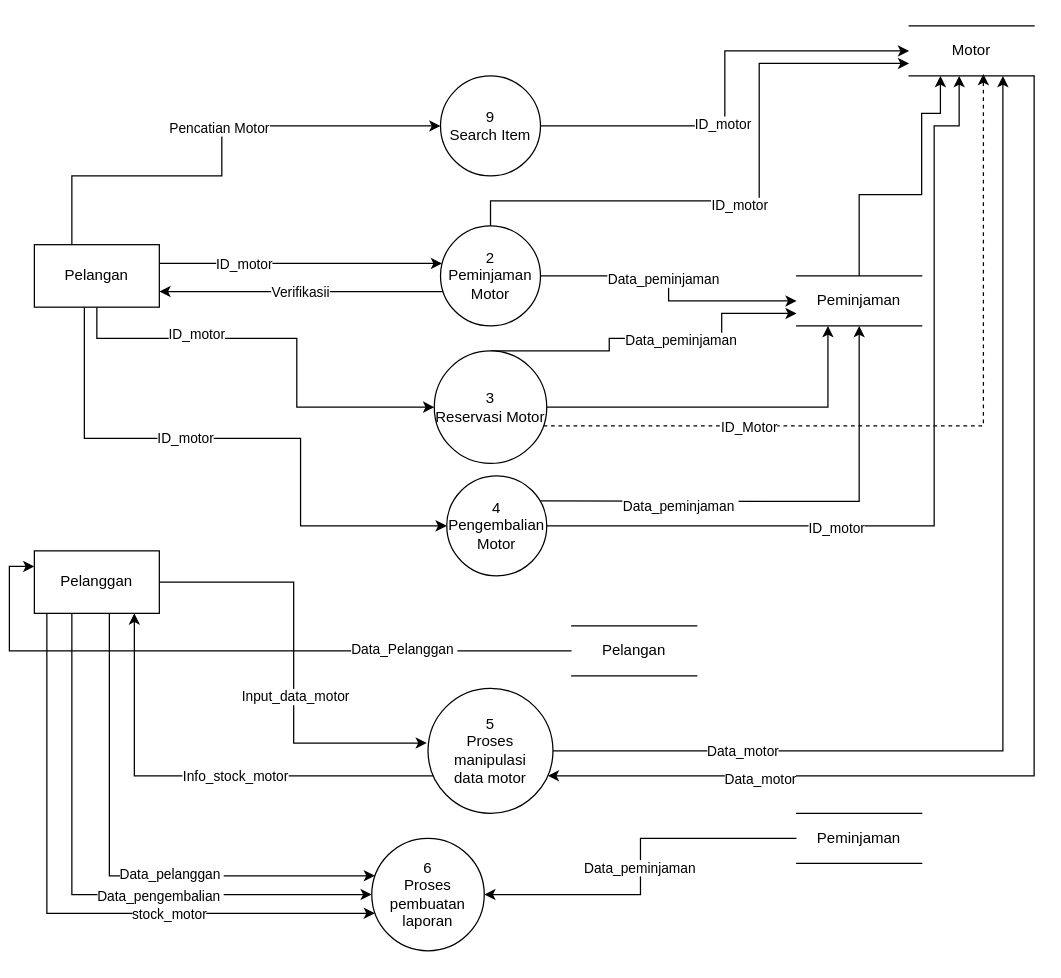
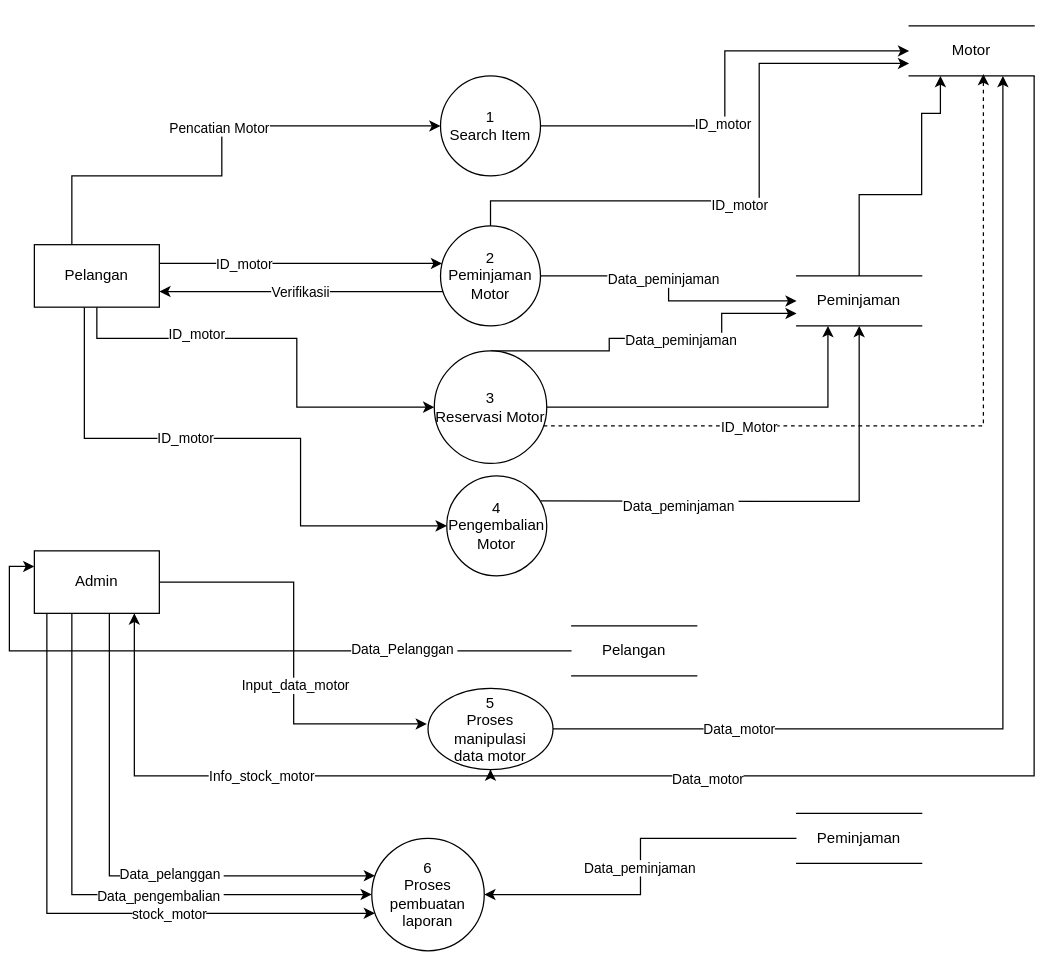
node "9 Search Item": label "9 Search Item" -> "1 Search Item"
edge "4 Pengembalian Motor" -> "Motor": removed, label "ID_motor"
node "Pelanggan": label "Pelanggan" -> "Admin"
node "5 Proses manipulasi data motor": size 125x125 -> 125x81
